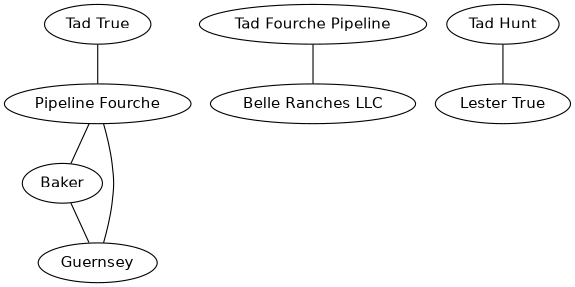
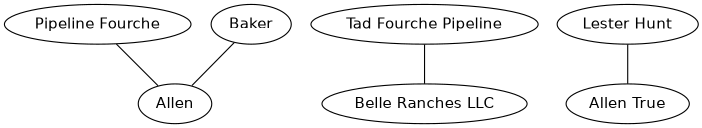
node "Tad True": removed
node "Tad Hunt": label "Tad Hunt" -> "Lester Hunt"
node "Lester True": label "Lester True" -> "Allen True"
edge "Pipeline Fourche" -- "Baker": removed
node "Guernsey": label "Guernsey" -> "Allen"
